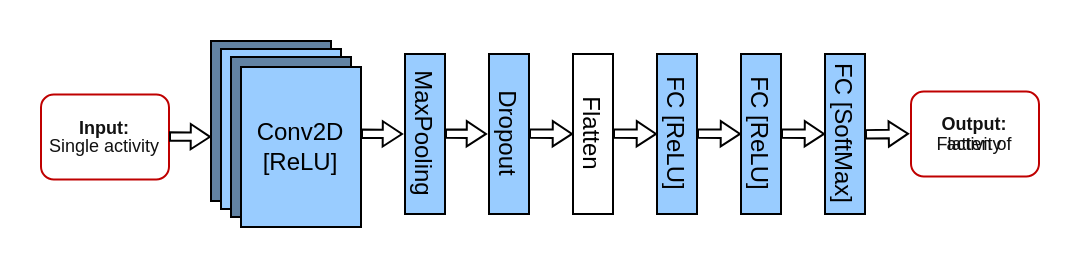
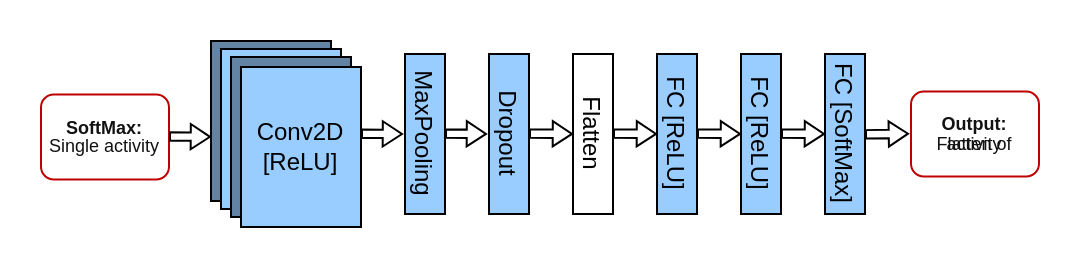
node "Input: Single activity": label "Input: Single activity" -> "SoftMax: Single activity"
